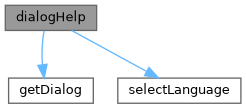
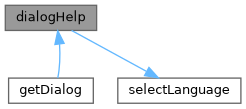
edge "dialogHelp" -> "getDialog": reversed
